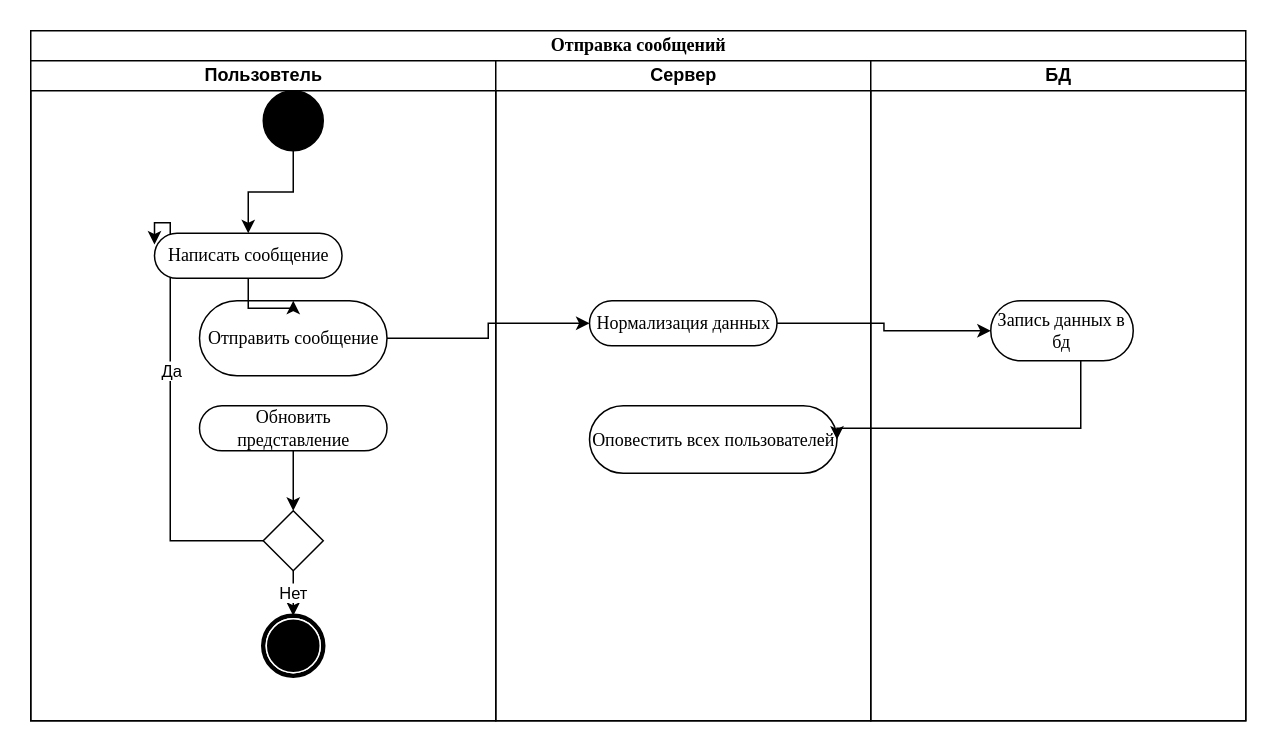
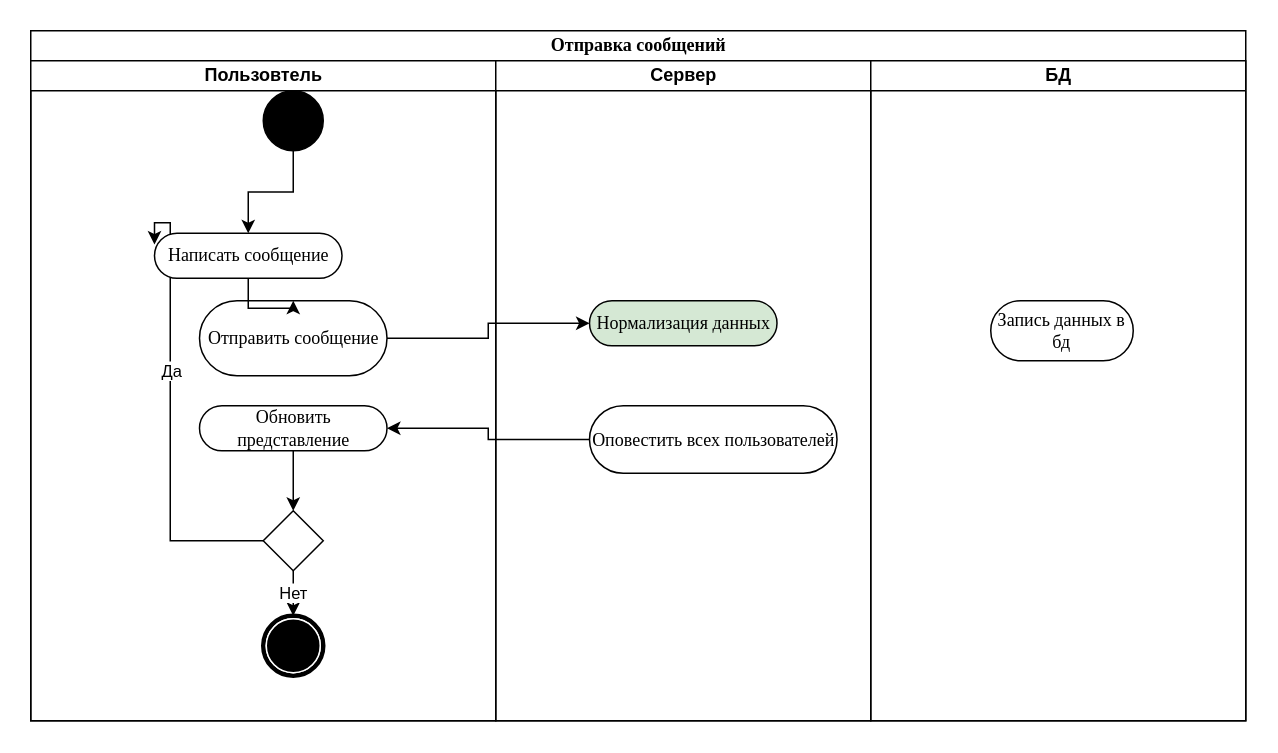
node "Нормализация данных": fillcolor #ffffff -> #d5e8d4
edge "Нормализация данных" -> "Запись данных в бд": removed
edge "Запись данных в бд" -> "Оповестить всех пользователей": removed
edge "Оповестить всех пользователей" -> "Обновить представление": added
